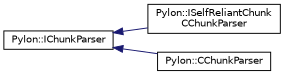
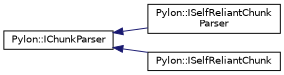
node "Pylon::ISelfReliantChunk CChunkParser": label "Pylon::ISelfReliantChunk CChunkParser" -> "Pylon::ISelfReliantChunk Parser"
node "Pylon::CChunkParser": label "Pylon::CChunkParser" -> "Pylon::ISelfReliantChunk"
